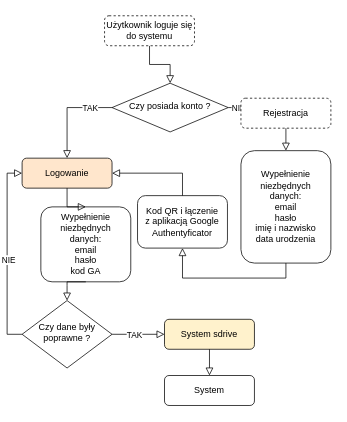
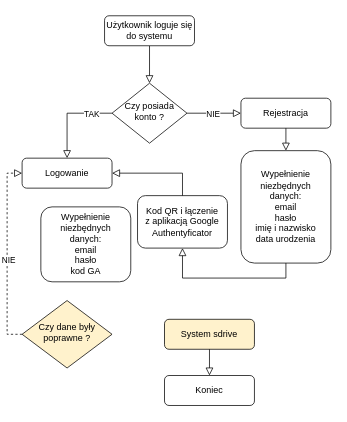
node "Użytkownik loguje się do systemu": style dashed -> solid
node "Czy posiada konto ?": size 116x49 -> 75x60
node "Rejestracja": style dashed -> solid
node "Logowanie": fillcolor #ffe6cc -> #ffffff
edge "Logowanie" -> "Wypełnienie niezbędnych danych: email hasło kod GA": removed
edge "Czy dane były poprawne ?" -> "Logowanie": style solid -> dashed
edge "Wypełnienie niezbędnych danych: email hasło kod GA" -> "Czy dane były poprawne ?": removed
node "Czy dane były poprawne ?": fillcolor #ffffff -> #fff2cc
edge "Czy dane były poprawne ?" -> "System sdrive": removed, label "TAK"
node "System": label "System" -> "Koniec"
